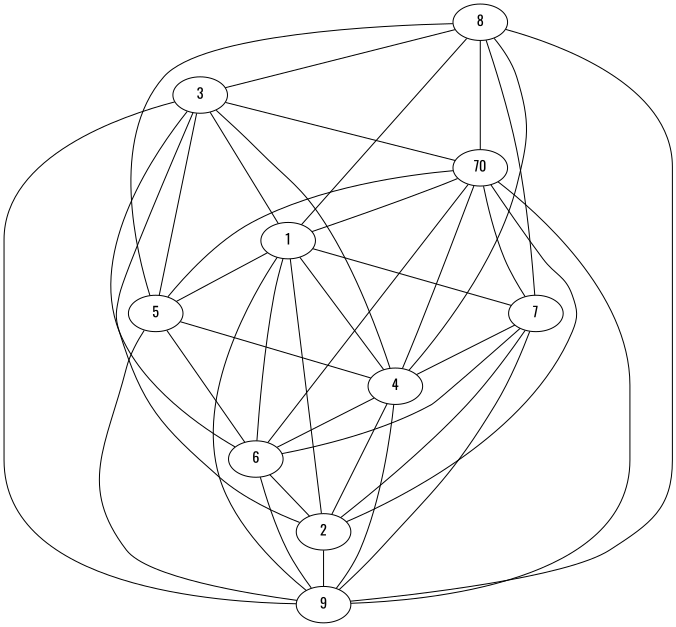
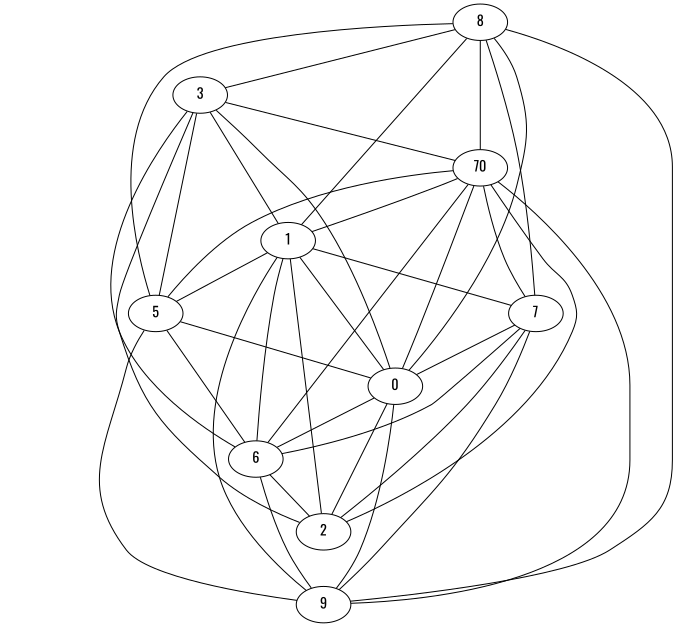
node "4": label "4" -> "0"
edge "3" -- "9": removed
edge "2" -- "9": removed
